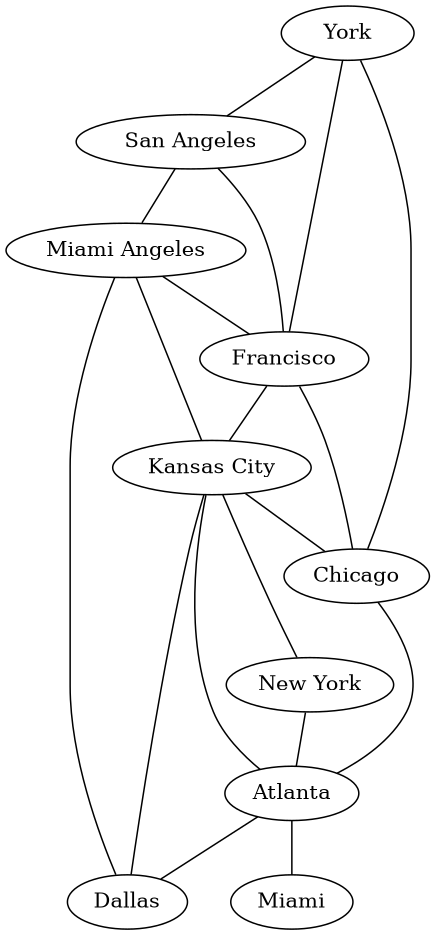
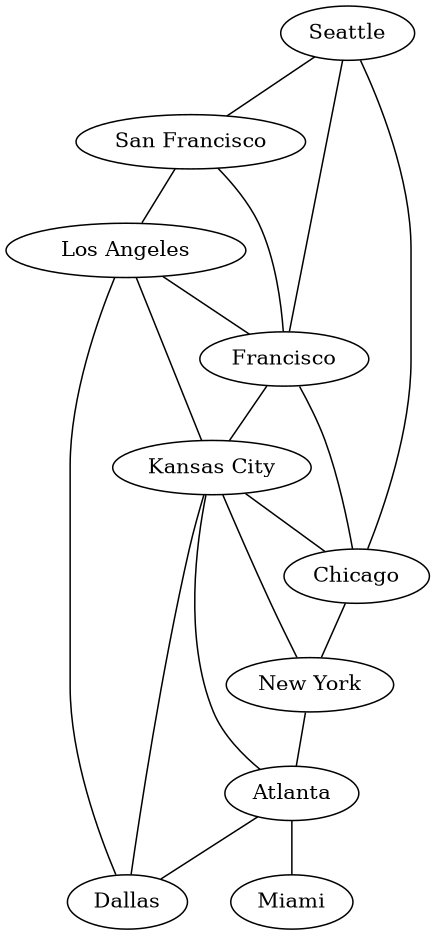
node "York": label "York" -> "Seattle"
node "San Angeles": label "San Angeles" -> "San Francisco"
node "Miami Angeles": label "Miami Angeles" -> "Los Angeles"
edge "Chicago" -- "Atlanta": now "Chicago" -- "New York"
